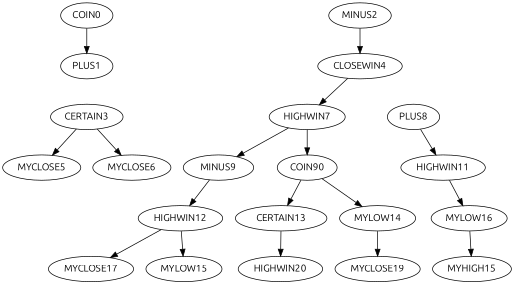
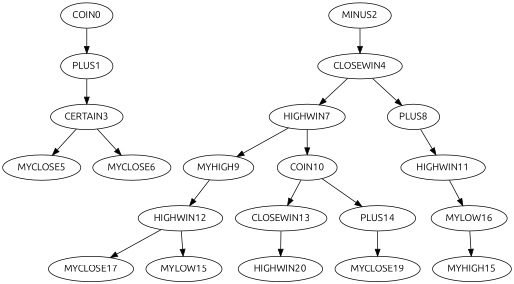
edge "PLUS1" -> "CERTAIN3": added
edge "CLOSEWIN4" -> "PLUS8": added
node "MINUS9": label "MINUS9" -> "MYHIGH9"
node "COIN90": label "COIN90" -> "COIN10"
node "CERTAIN13": label "CERTAIN13" -> "CLOSEWIN13"
node "MYLOW14": label "MYLOW14" -> "PLUS14"
